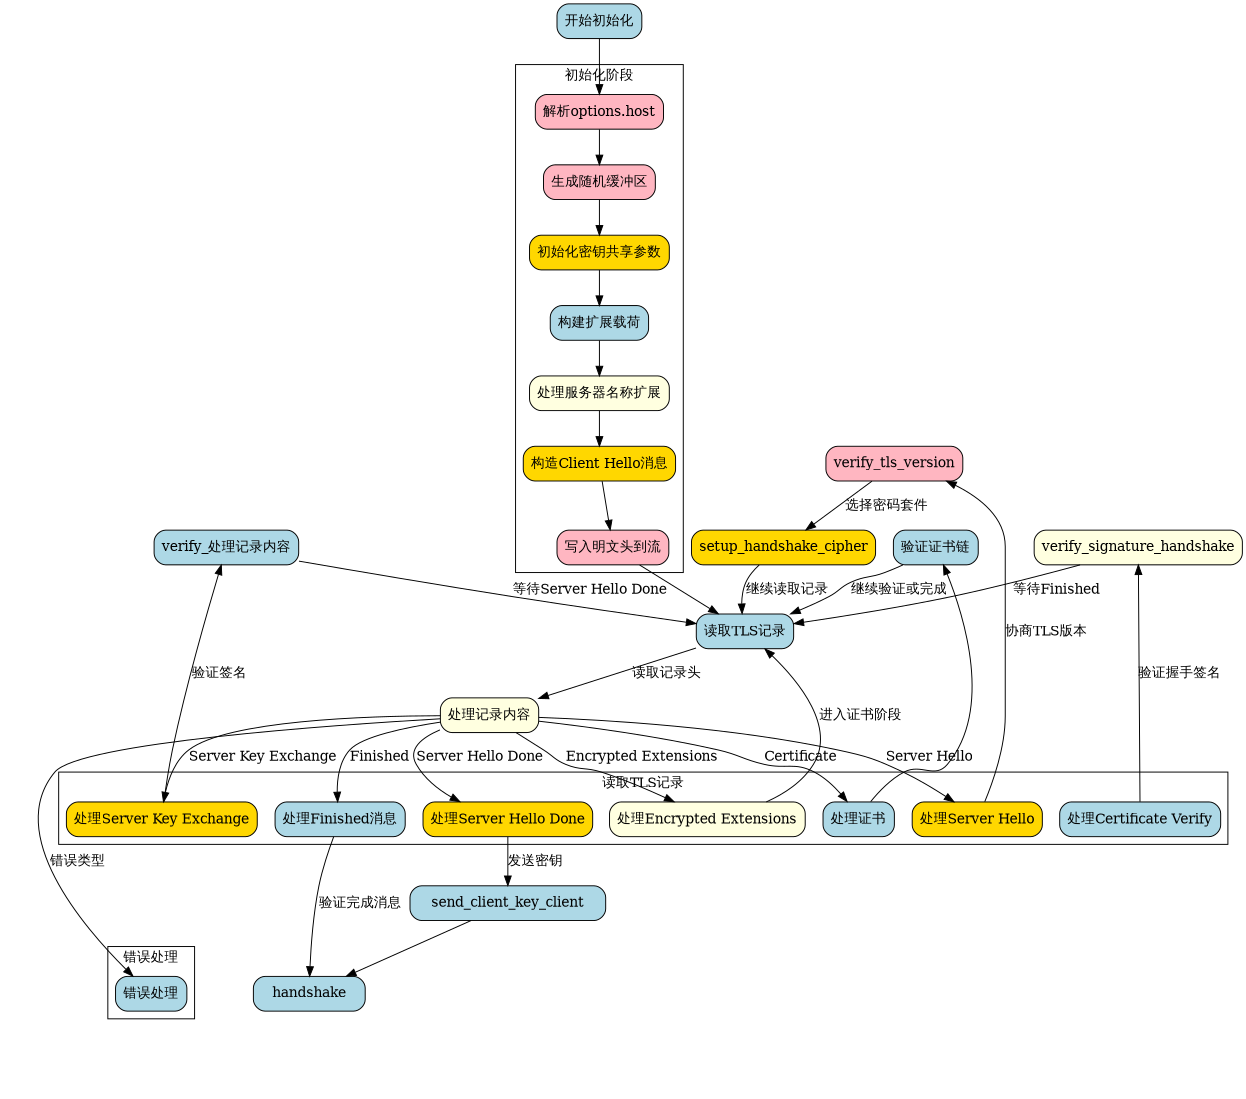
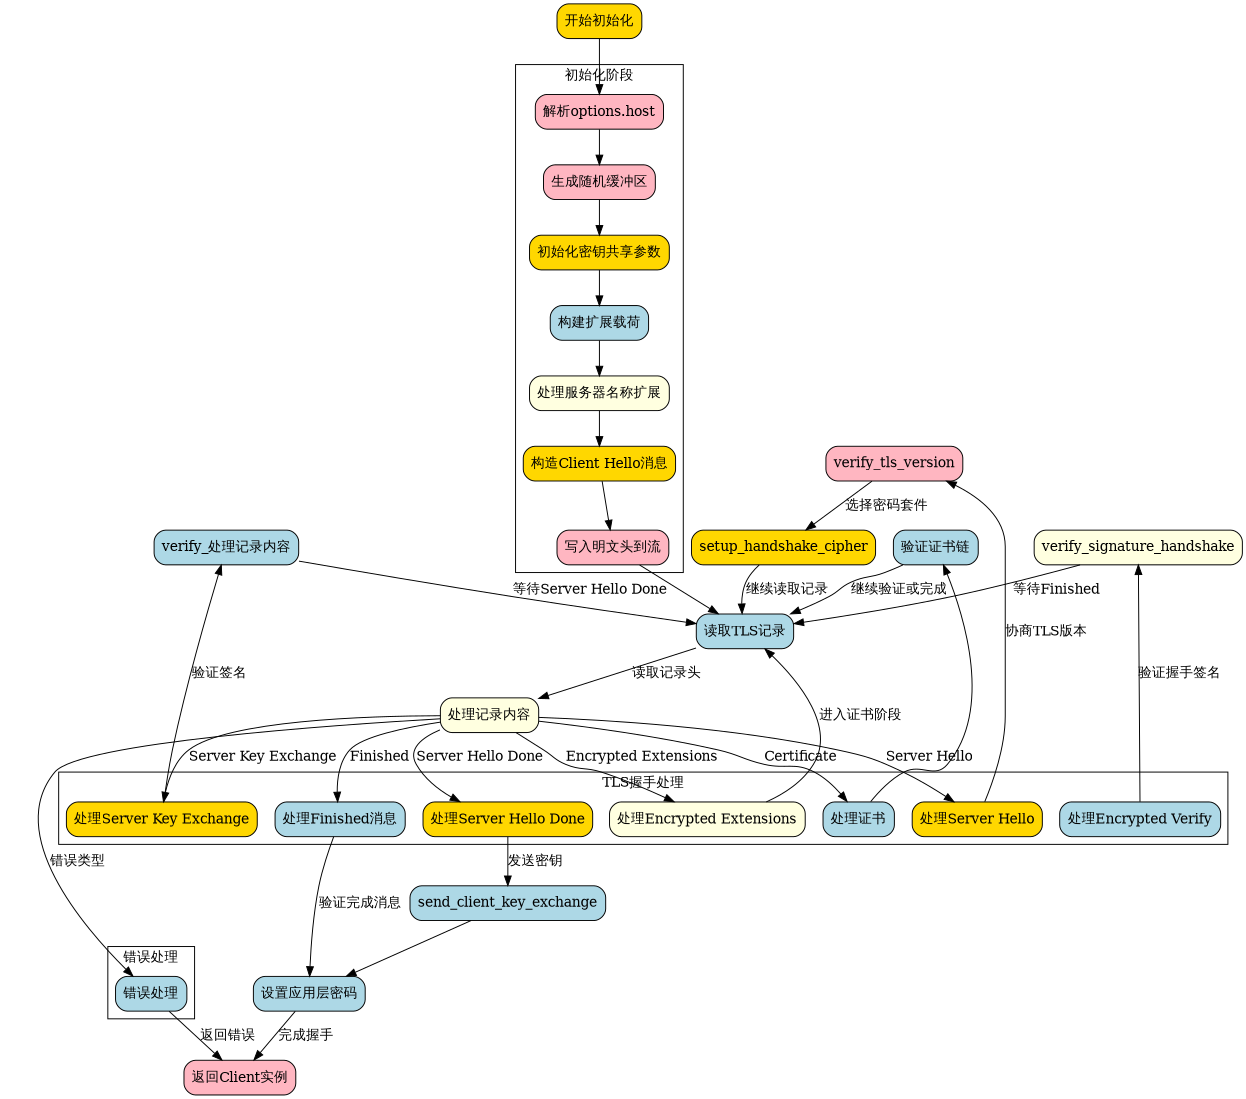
node "开始初始化": fillcolor lightblue -> gold
cluster "读取TLS记录": label "读取TLS记录" -> "TLS握手处理"
node "处理Certificate Verify": label "处理Certificate Verify" -> "处理Encrypted Verify"
node "send_client_key_client": label "send_client_key_client" -> "send_client_key_exchange"
node "handshake": label "handshake" -> "设置应用层密码"
node "返回Client实例": added
